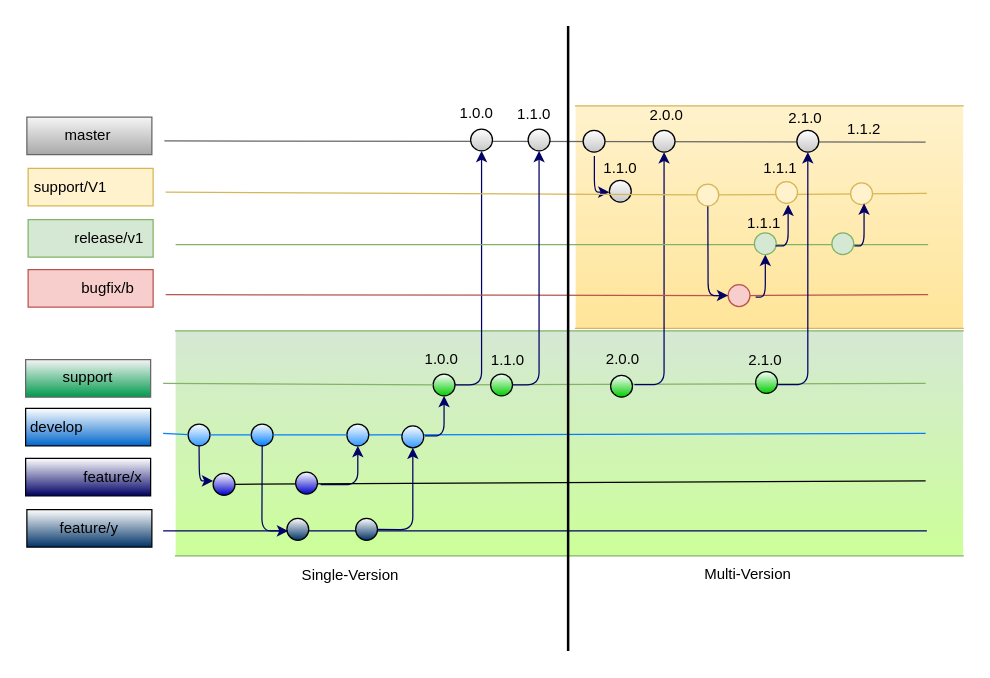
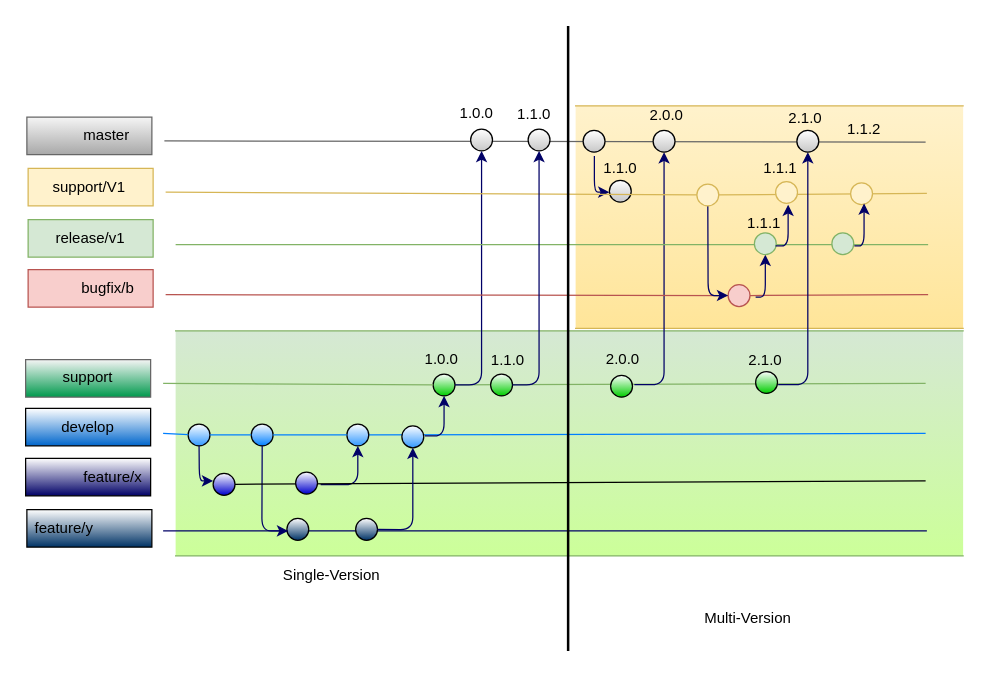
node "master": moved (88, 136) -> (107, 136)
node "support/V1": moved (71, 187) -> (89, 187)
node "release/v1": moved (109, 238) -> (91, 238)
node "develop": moved (57, 427) -> (88, 427)
node "feature/y": moved (89, 528) -> (64, 528)
node "Multi-Version": moved (748, 574) -> (748, 618)
node "Single-Version": moved (351, 576) -> (332, 576)
